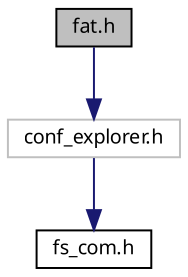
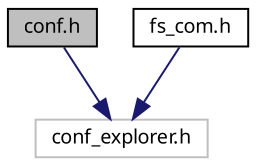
node "fat.h": label "fat.h" -> "conf.h"
edge "conf_explorer.h" -> "fs_com.h": reversed
